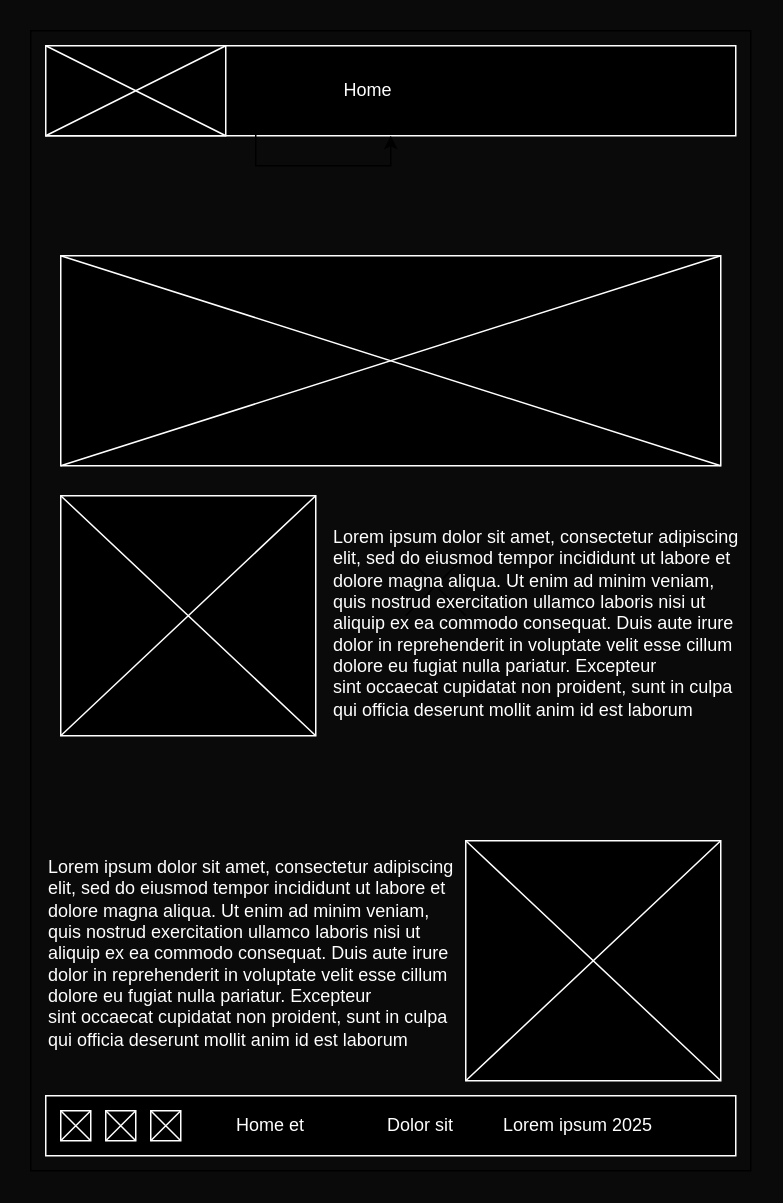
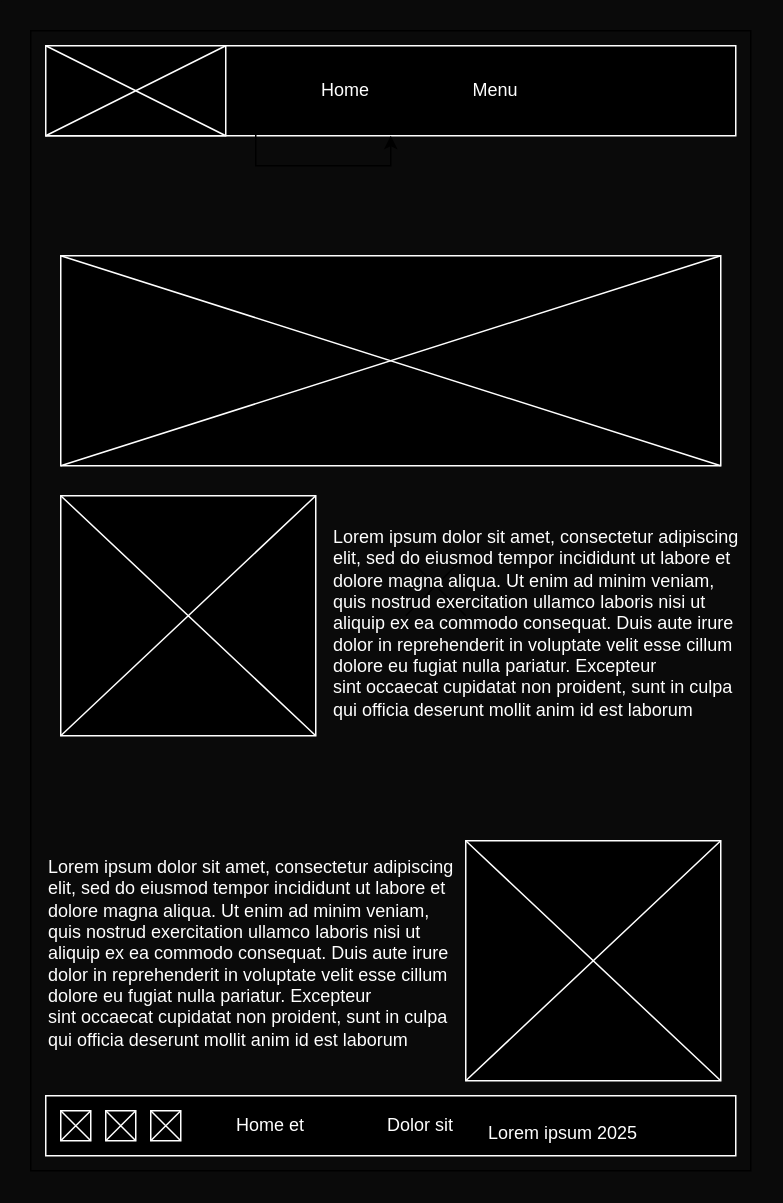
node "Home": moved (368, 91) -> (346, 91)
node "Menu": added
node "Lorem ipsum 2025": moved (578, 1126) -> (563, 1133)
